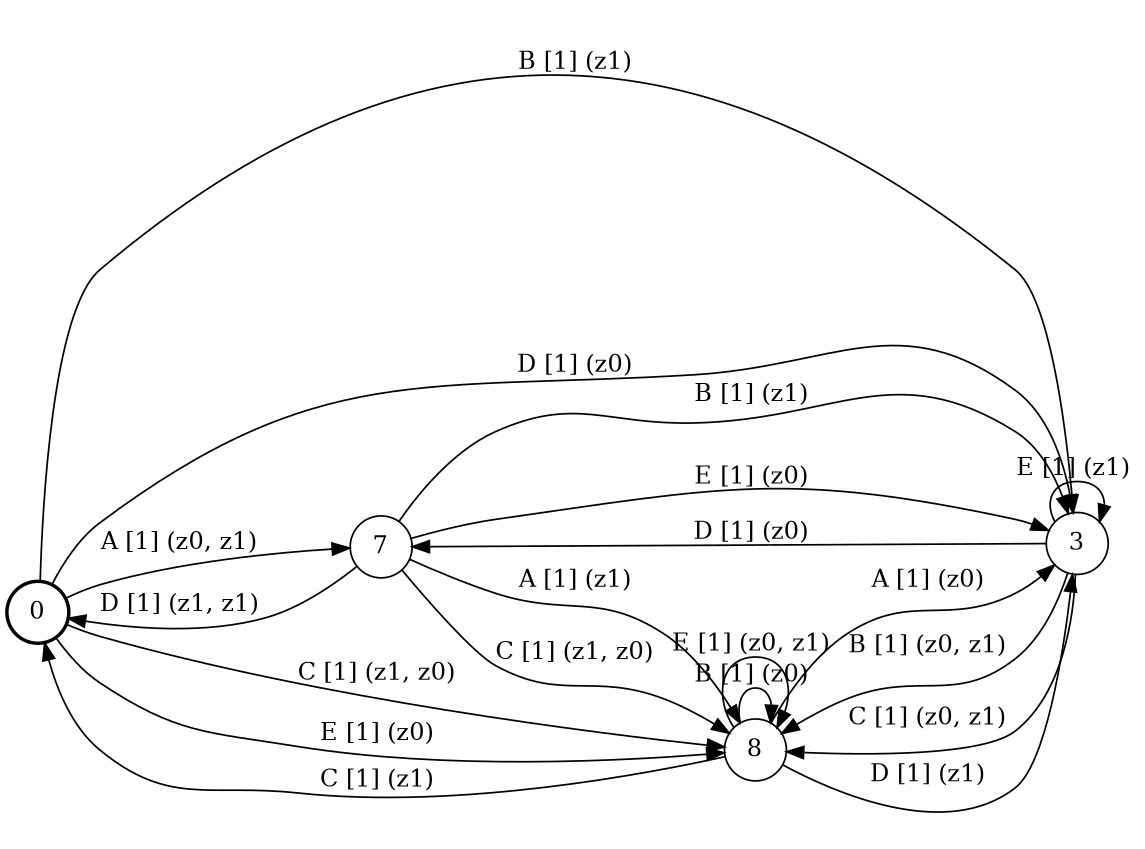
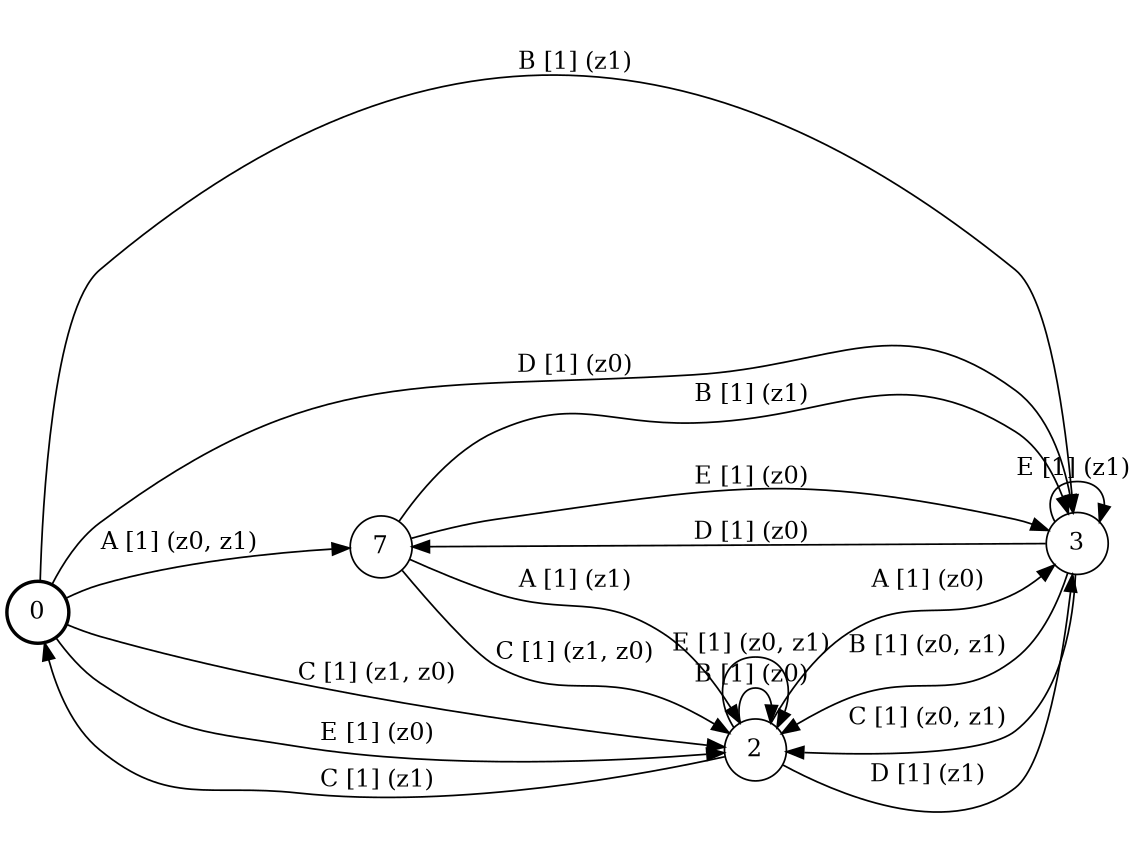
edge "7" -> "0": removed, label "D [1] (z1, z1)"
node "8": label "8" -> "2"
